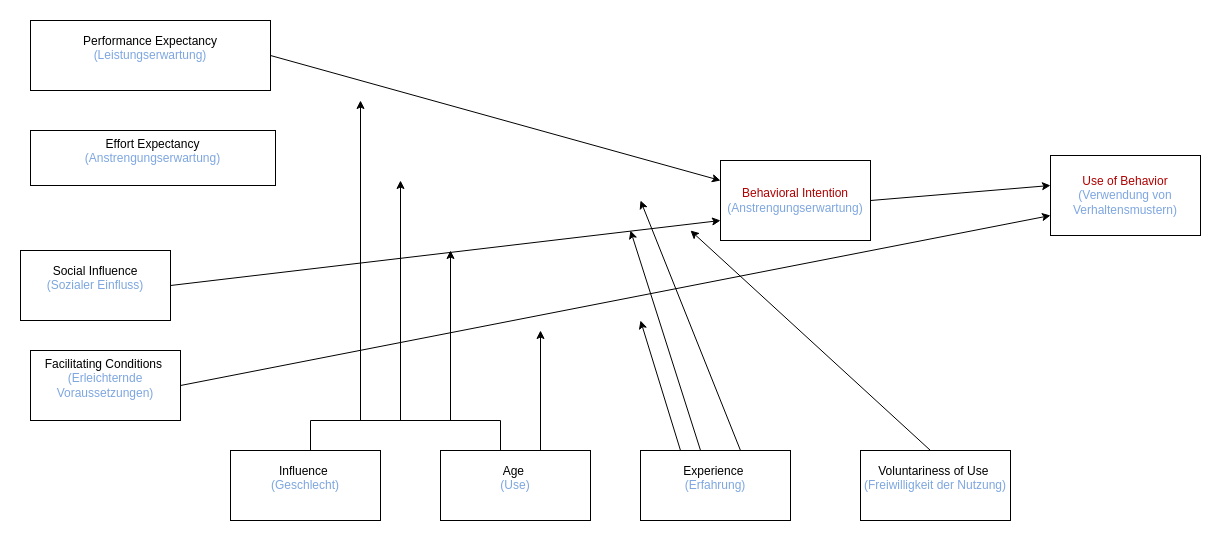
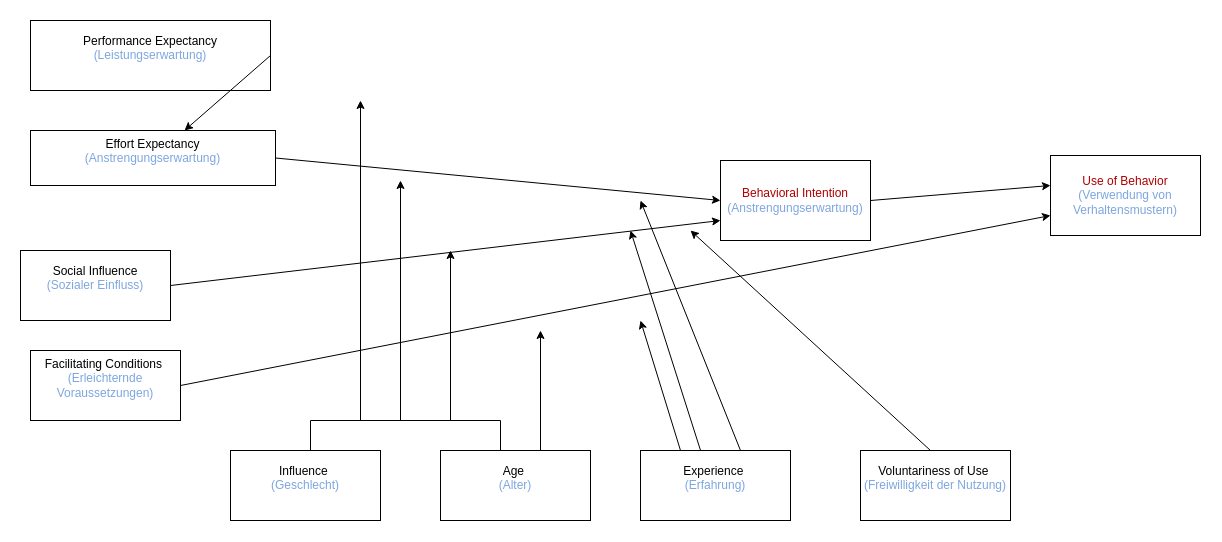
edge "Performance Expectancy (Leistungserwartung)" -> "Behavioral Intention (Anstrengungserwartung)": now "Performance Expectancy (Leistungserwartung)" -> "Effort Expectancy (Anstrengungserwartung)"
edge "Effort Expectancy (Anstrengungserwartung)" -> "Behavioral Intention (Anstrengungserwartung)": added
node "Age (Use)": label "Age (Use)" -> "Age (Alter)"
